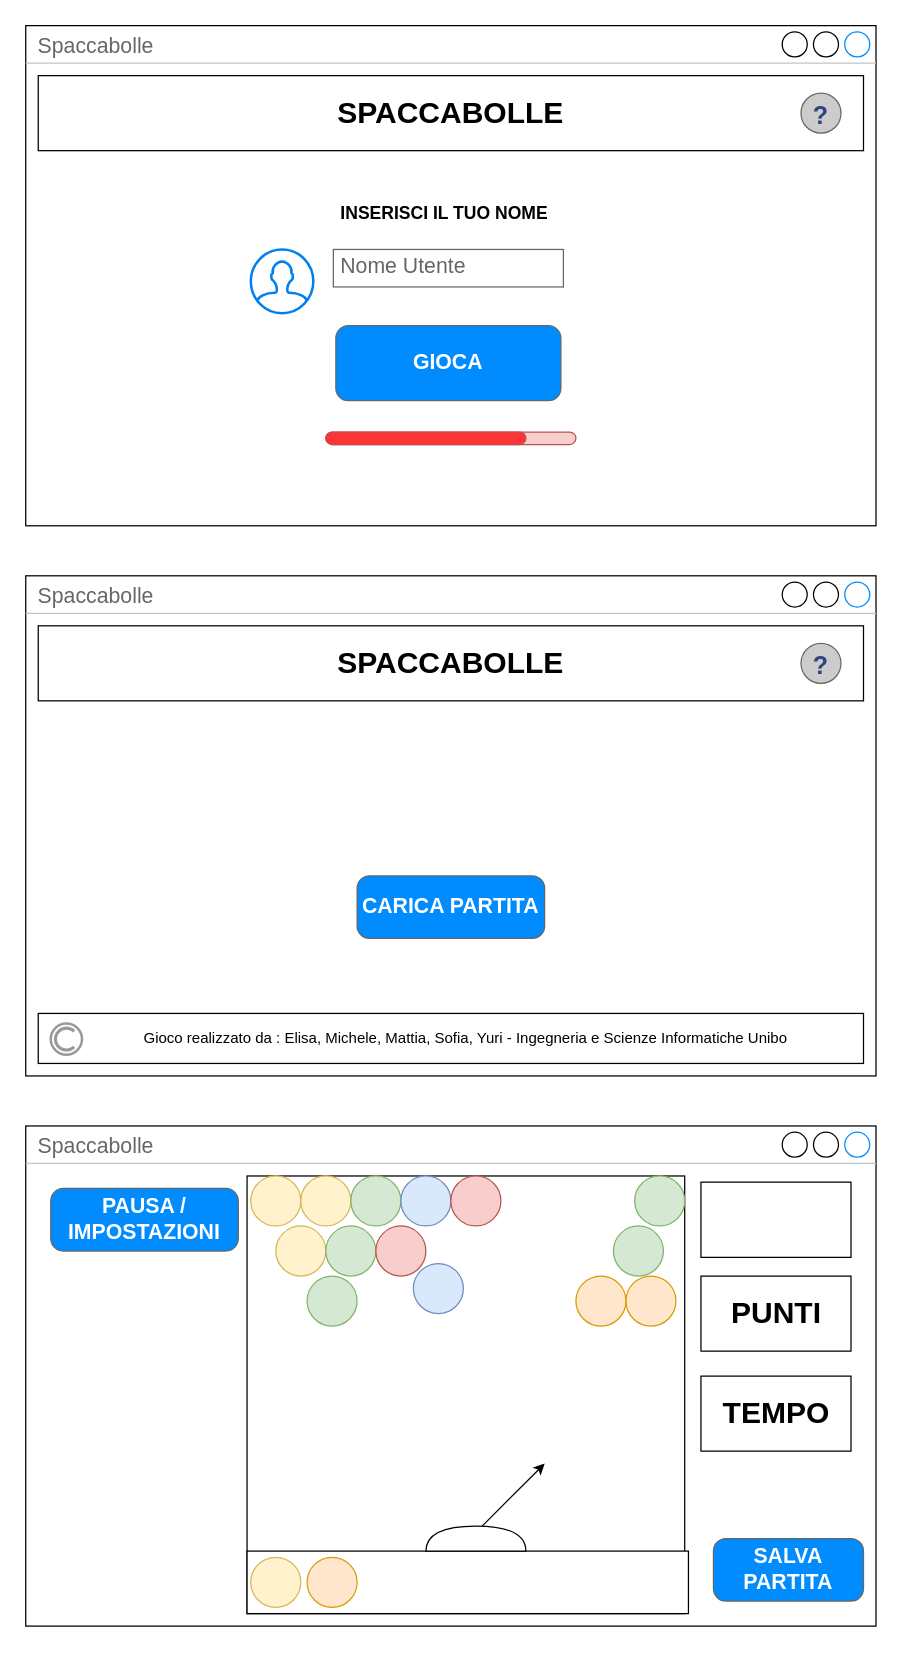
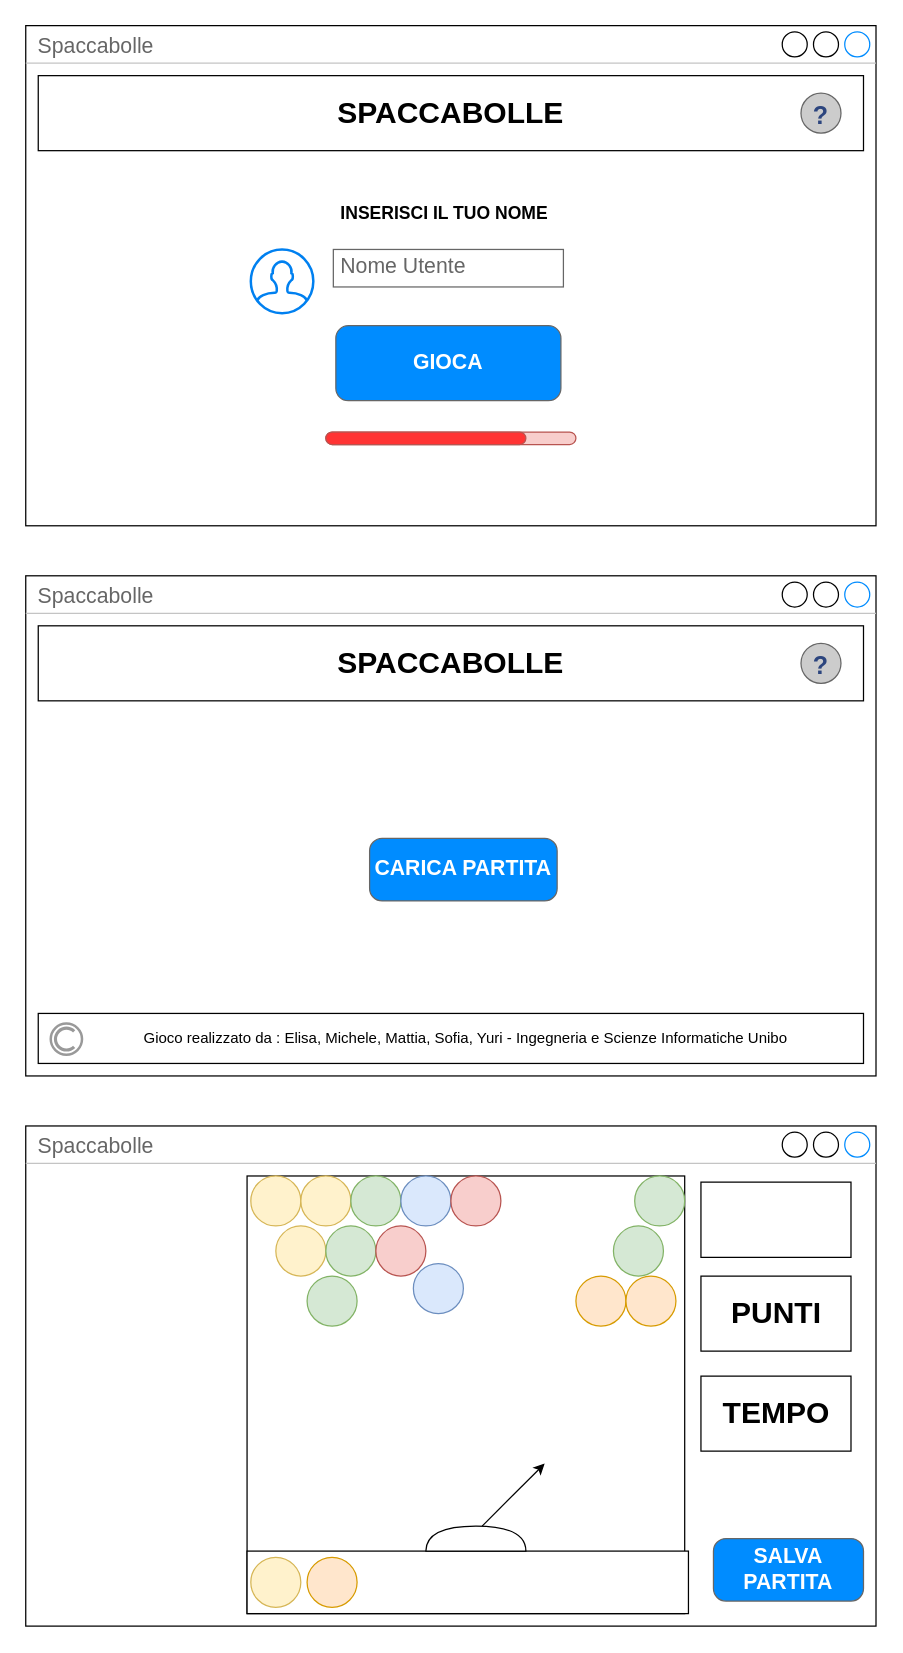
node "CARICA PARTITA": moved (451, 907) -> (463, 869)
node "PAUSA / IMPOSTAZIONI": removed
